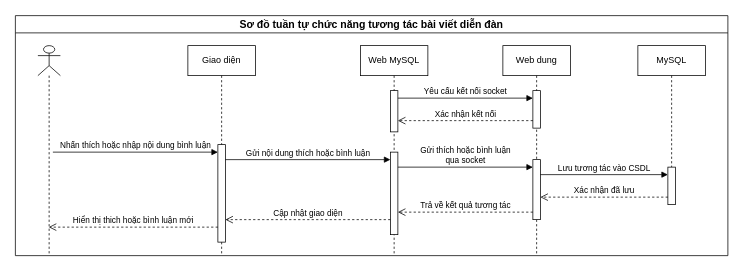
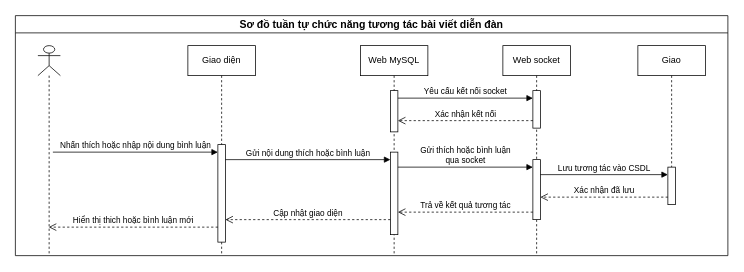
node "Web dung": label "Web dung" -> "Web socket"
node "MySQL": label "MySQL" -> "Giao"
